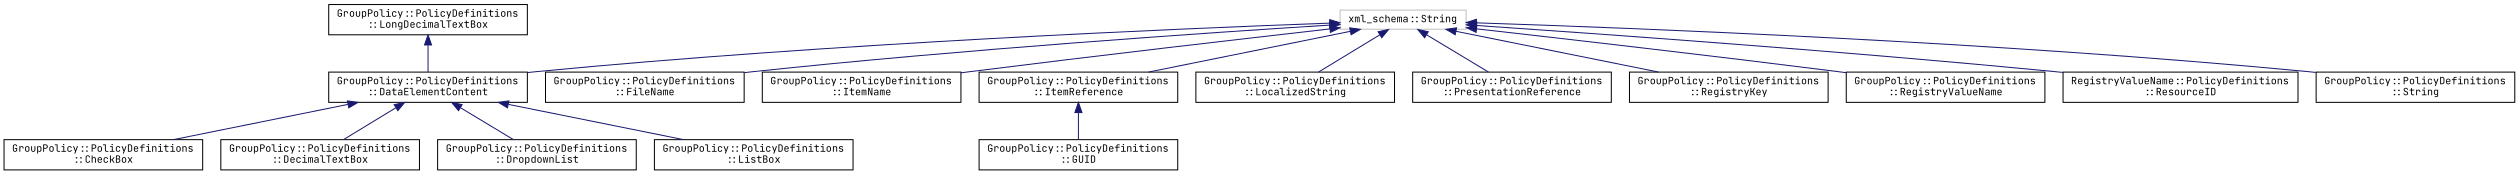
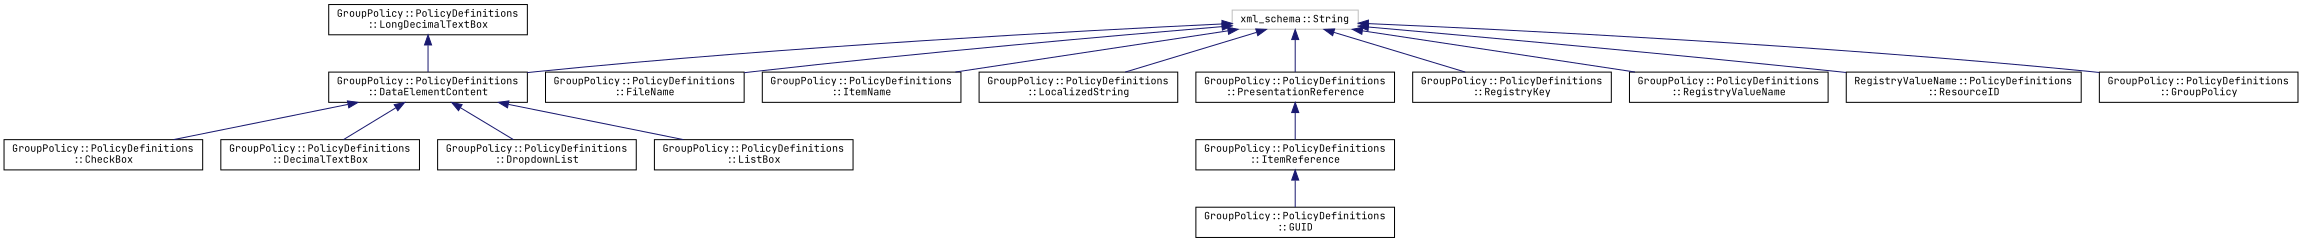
edge "GroupPolicy::PolicyDefinitions ::ItemReference" -> "xml_schema::String": now "GroupPolicy::PolicyDefinitions ::ItemReference" -> "GroupPolicy::PolicyDefinitions ::PresentationReference"
node "GroupPolicy::PolicyDefinitions ::String": label "GroupPolicy::PolicyDefinitions ::String" -> "GroupPolicy::PolicyDefinitions ::GroupPolicy"
